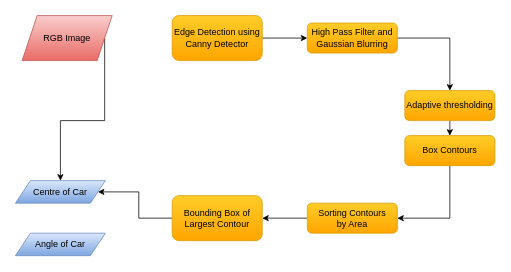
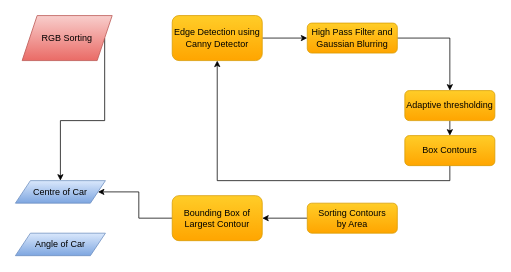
node "RGB Image": label "RGB Image" -> "RGB Sorting"
edge "Box Contours" -> "Sorting Contours by Area": now "Box Contours" -> "Edge Detection using Canny Detector"
